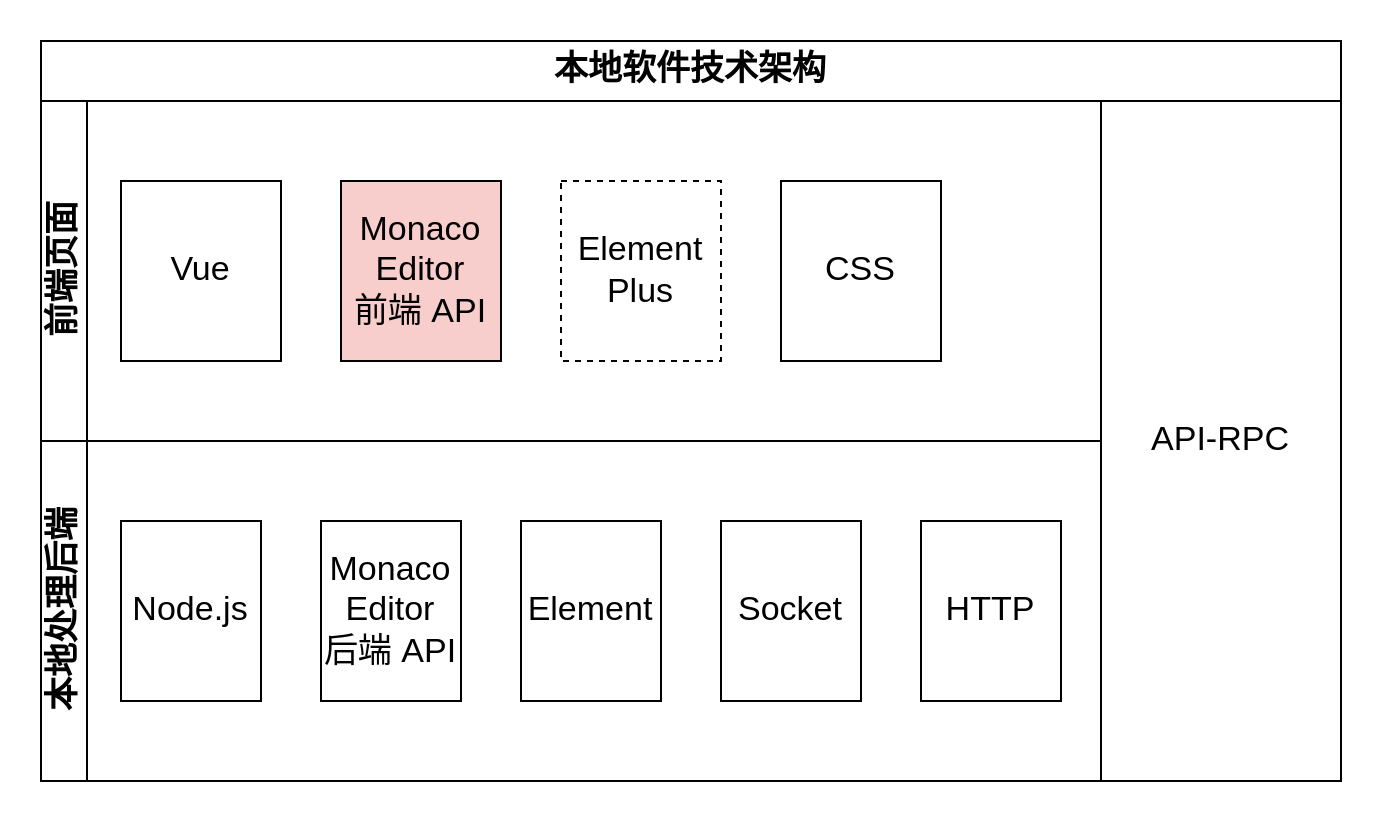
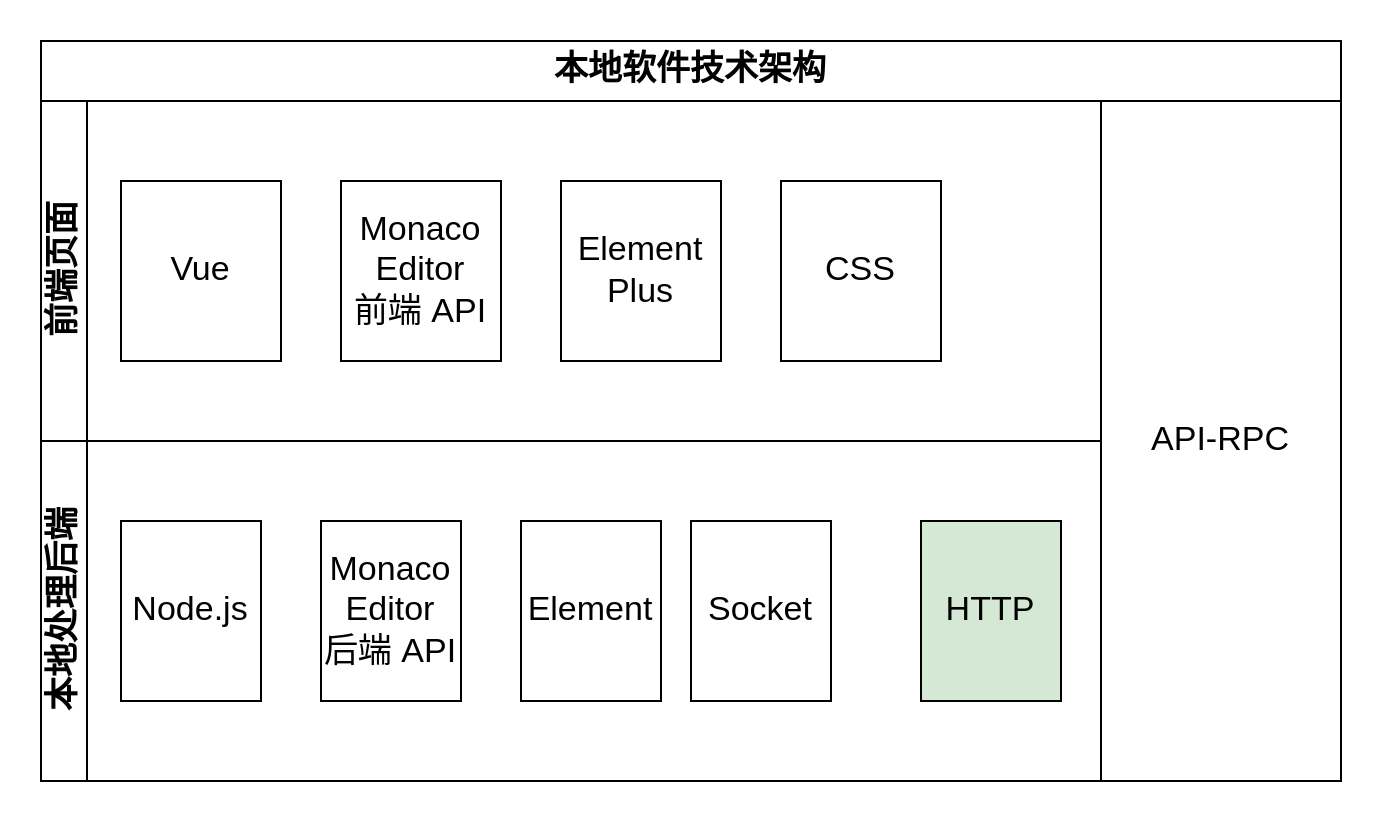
node "Monaco Editor前端 API": fillcolor #f8cecc -> #ffffff
node "Element Plus": style dashed -> solid
node "Socket": moved (791, 611) -> (761, 611)
node "HTTP": fillcolor #ffffff -> #d5e8d4
